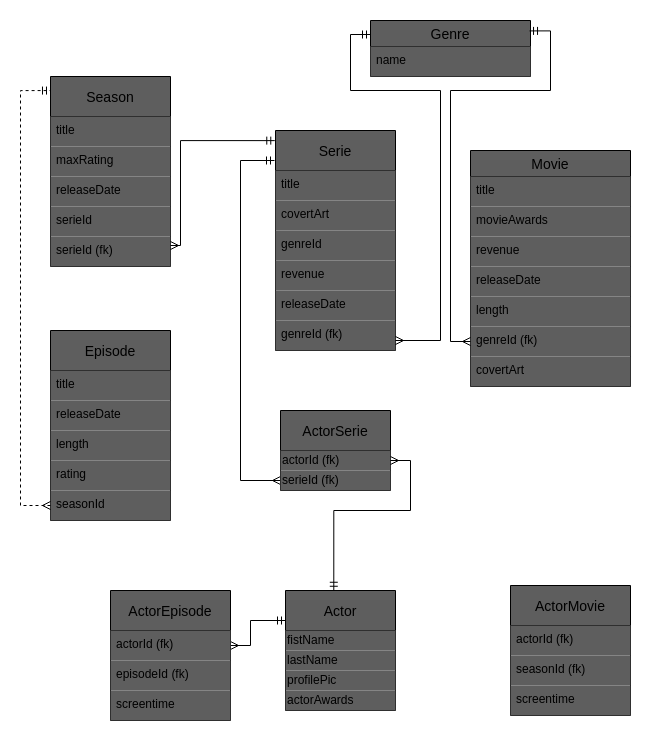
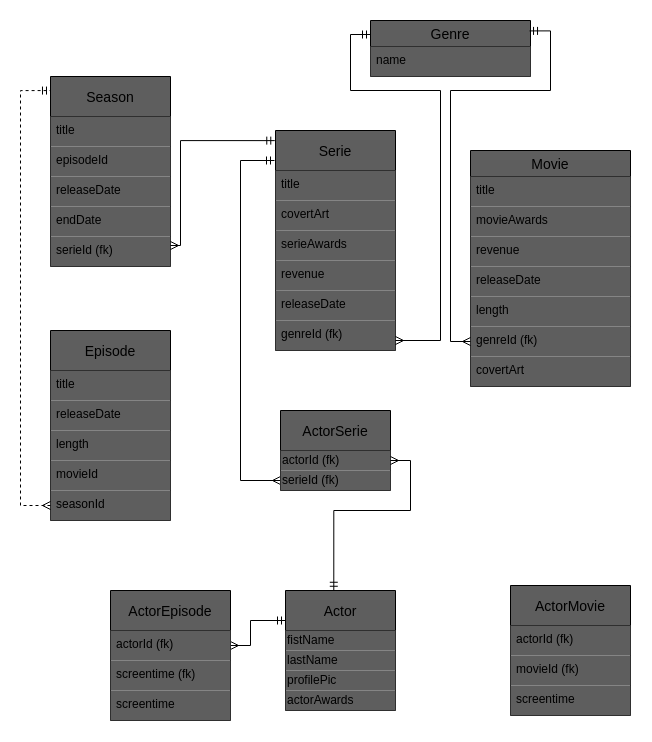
node "maxRating": label "maxRating" -> "episodeId"
node "serieId": label "serieId" -> "endDate"
node "genreId": label "genreId" -> "serieAwards"
node "rating": label "rating" -> "movieId"
node "seasonId (fk)": label "seasonId (fk)" -> "movieId (fk)"
node "episodeId (fk)": label "episodeId (fk)" -> "screentime (fk)"
